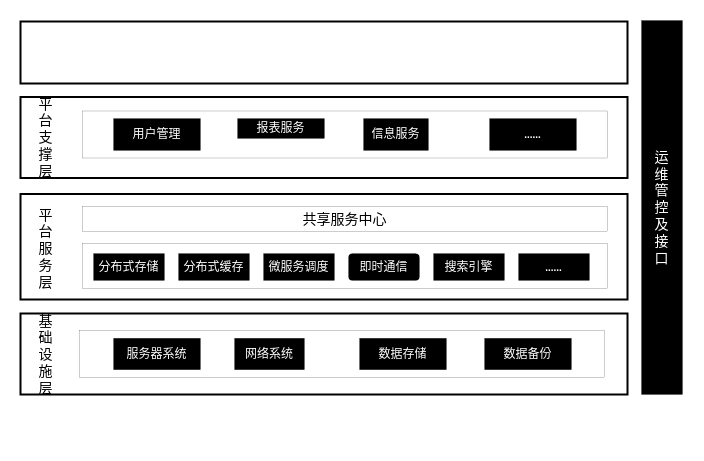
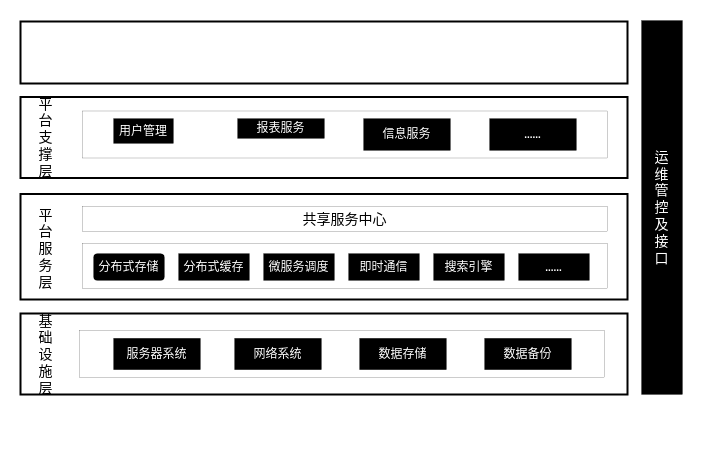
node "用户管理": size 87x32 -> 60x25
node "信息服务": size 65x32 -> 87x32
node "分布式存储": shape rectangle -> rounded rectangle
node "即时通信": shape rounded rectangle -> rectangle
node "网络系统": size 70x32 -> 87x32
